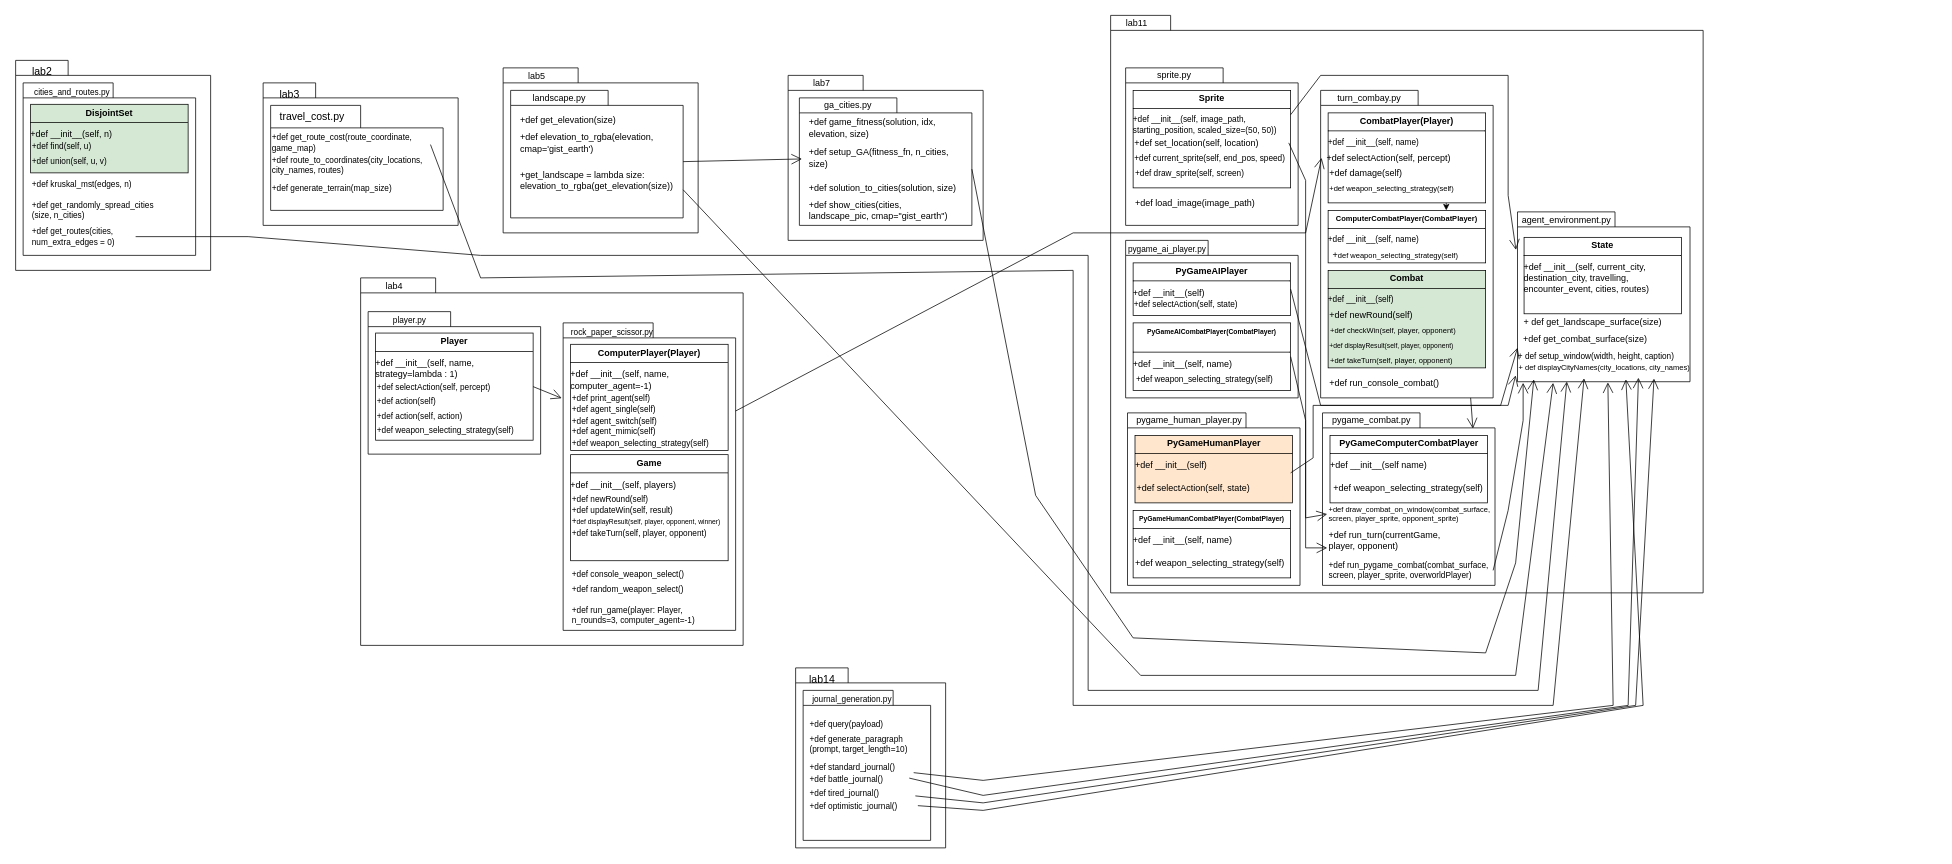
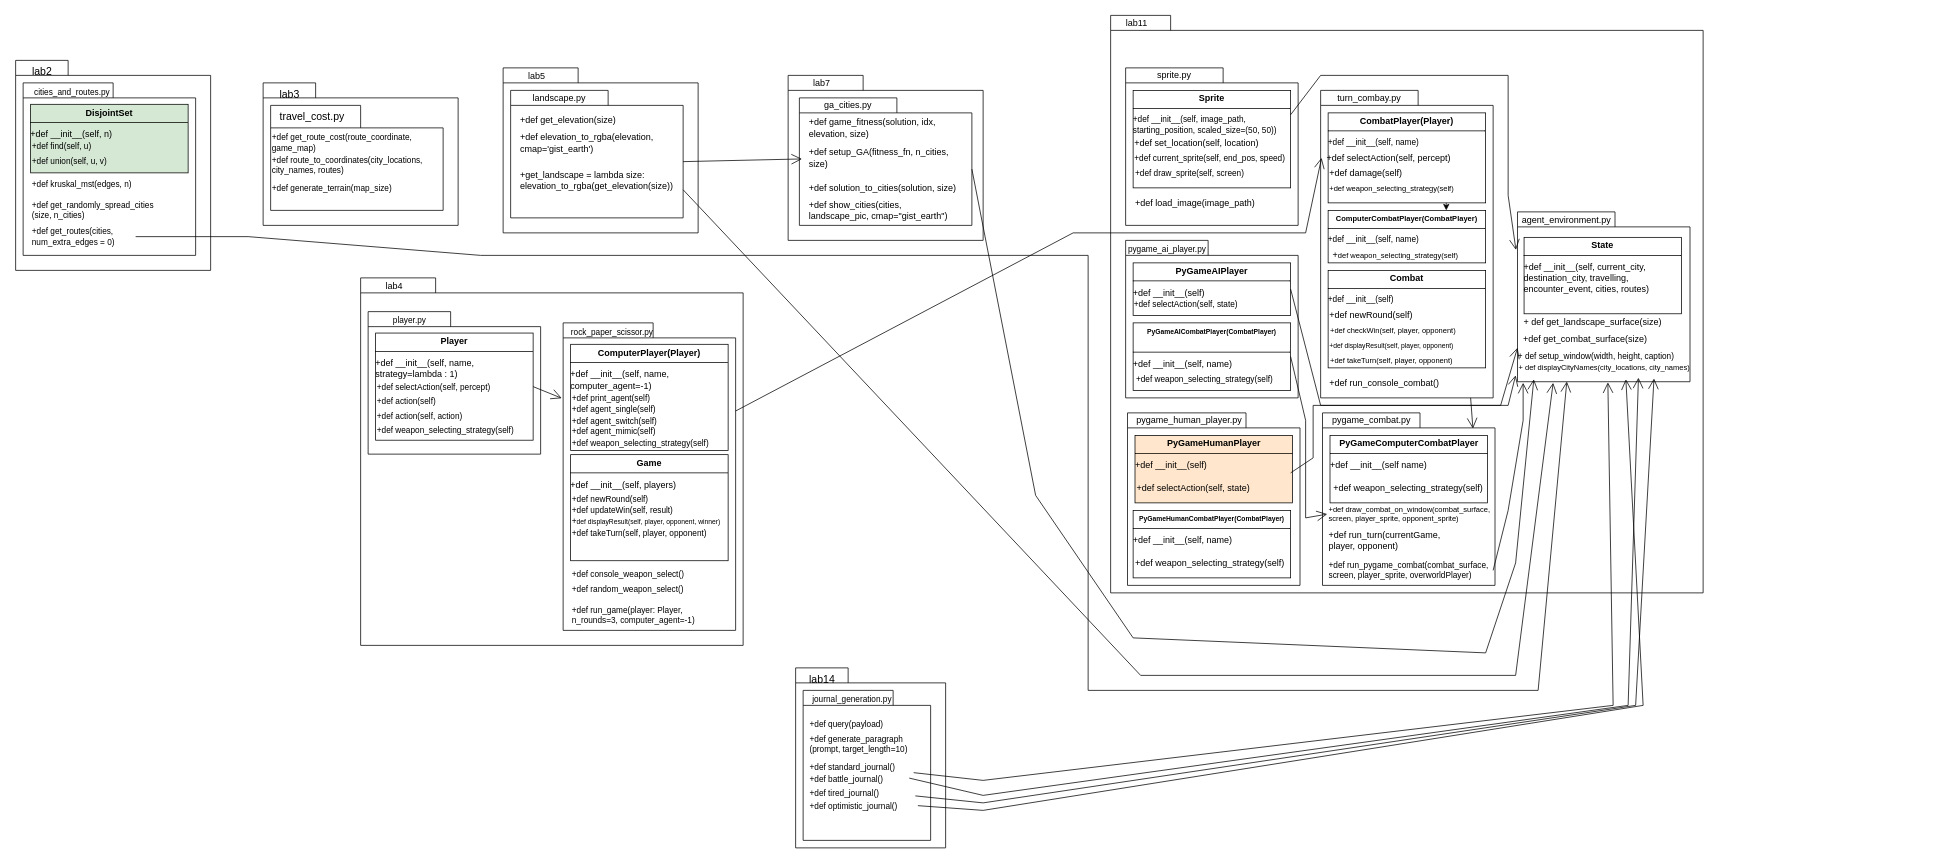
edge "+def current_sprite(self, end_pos, speed)" -> "+def run_turn(currentGame, player, opponent)": removed
node "Combat +def __init__(self)": fillcolor #d5e8d4 -> #ffffff
edge "+def get_route_cost(route_coordinate, game_map)" -> "+ def displayCityNames(city_locations, city_names)": removed
